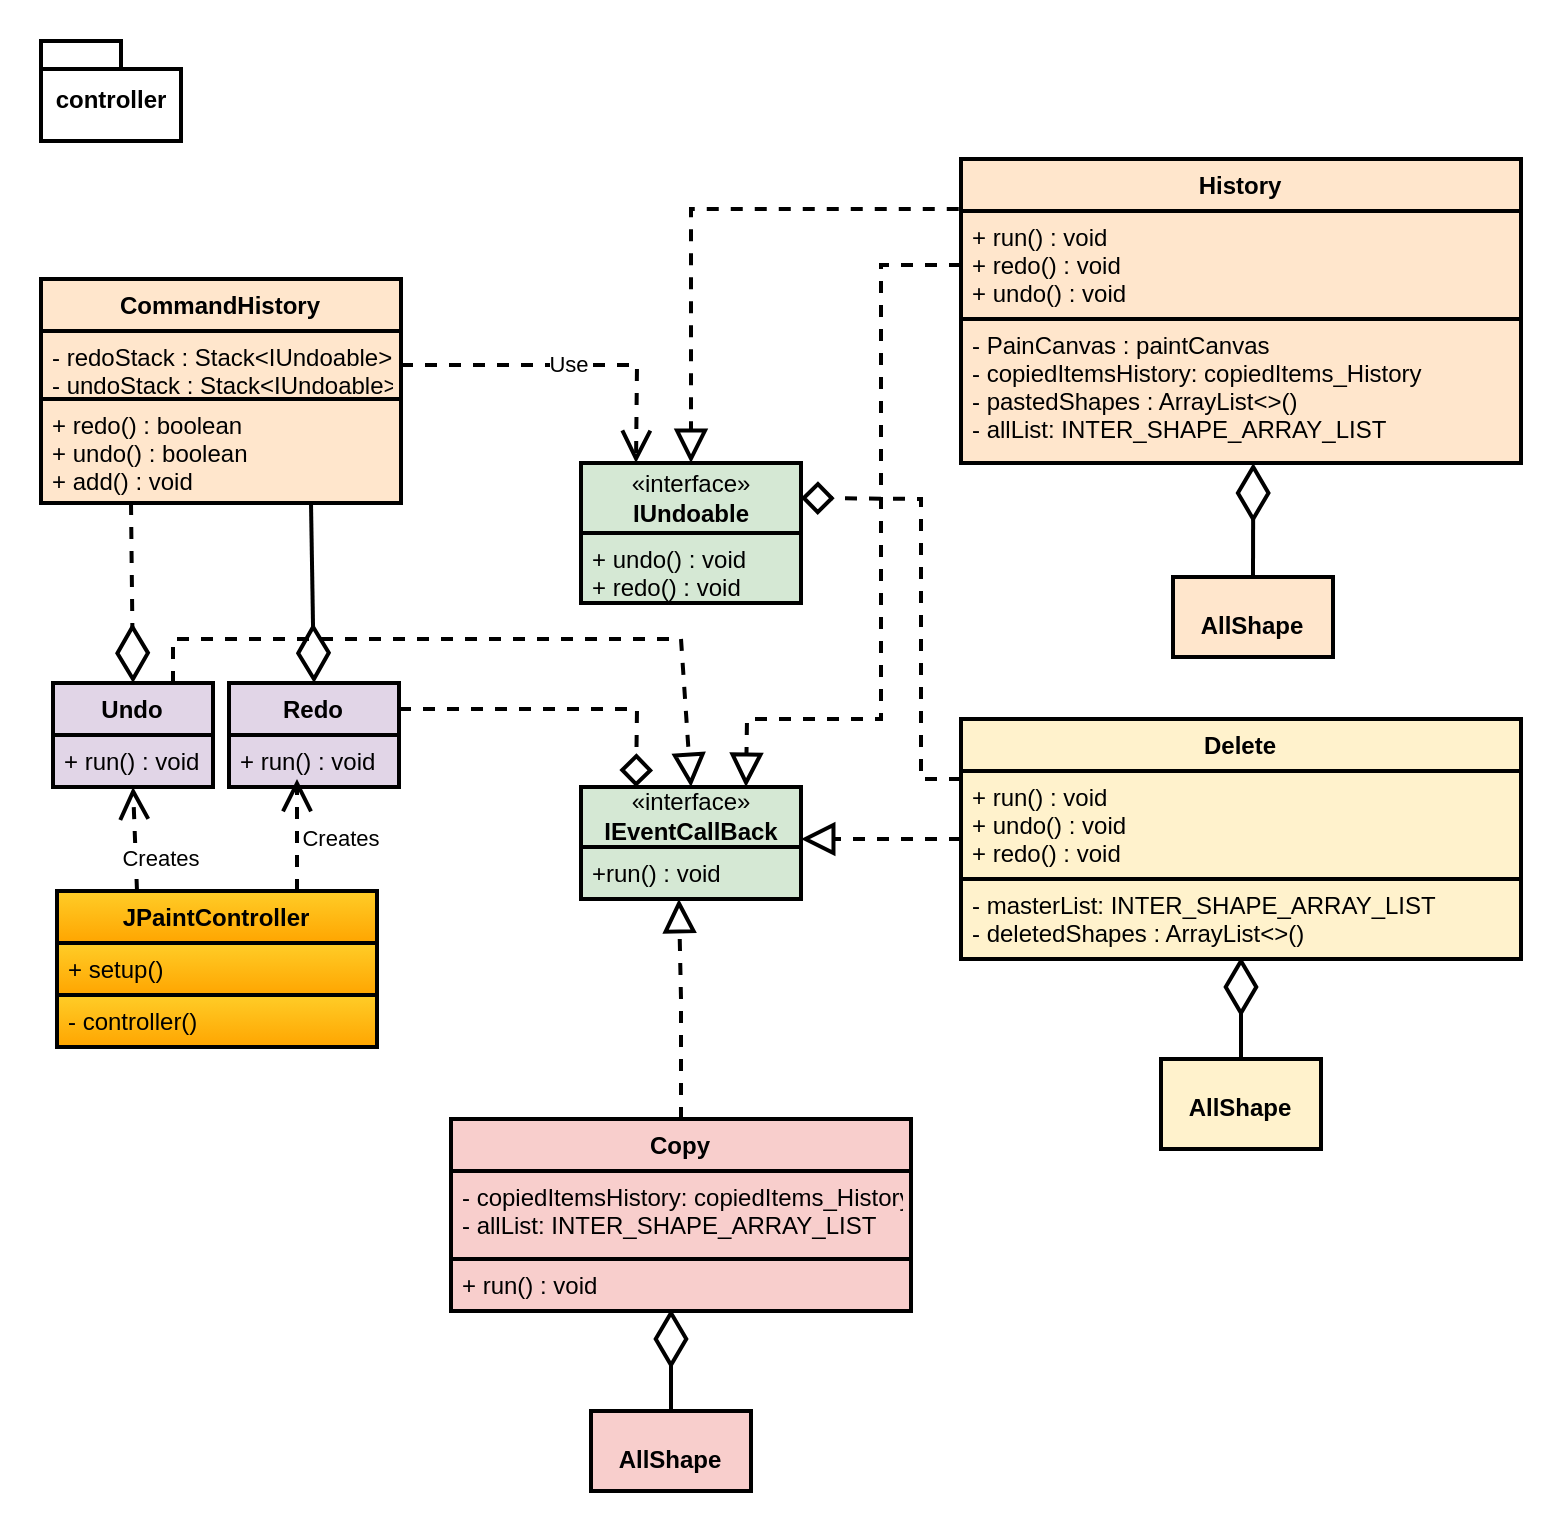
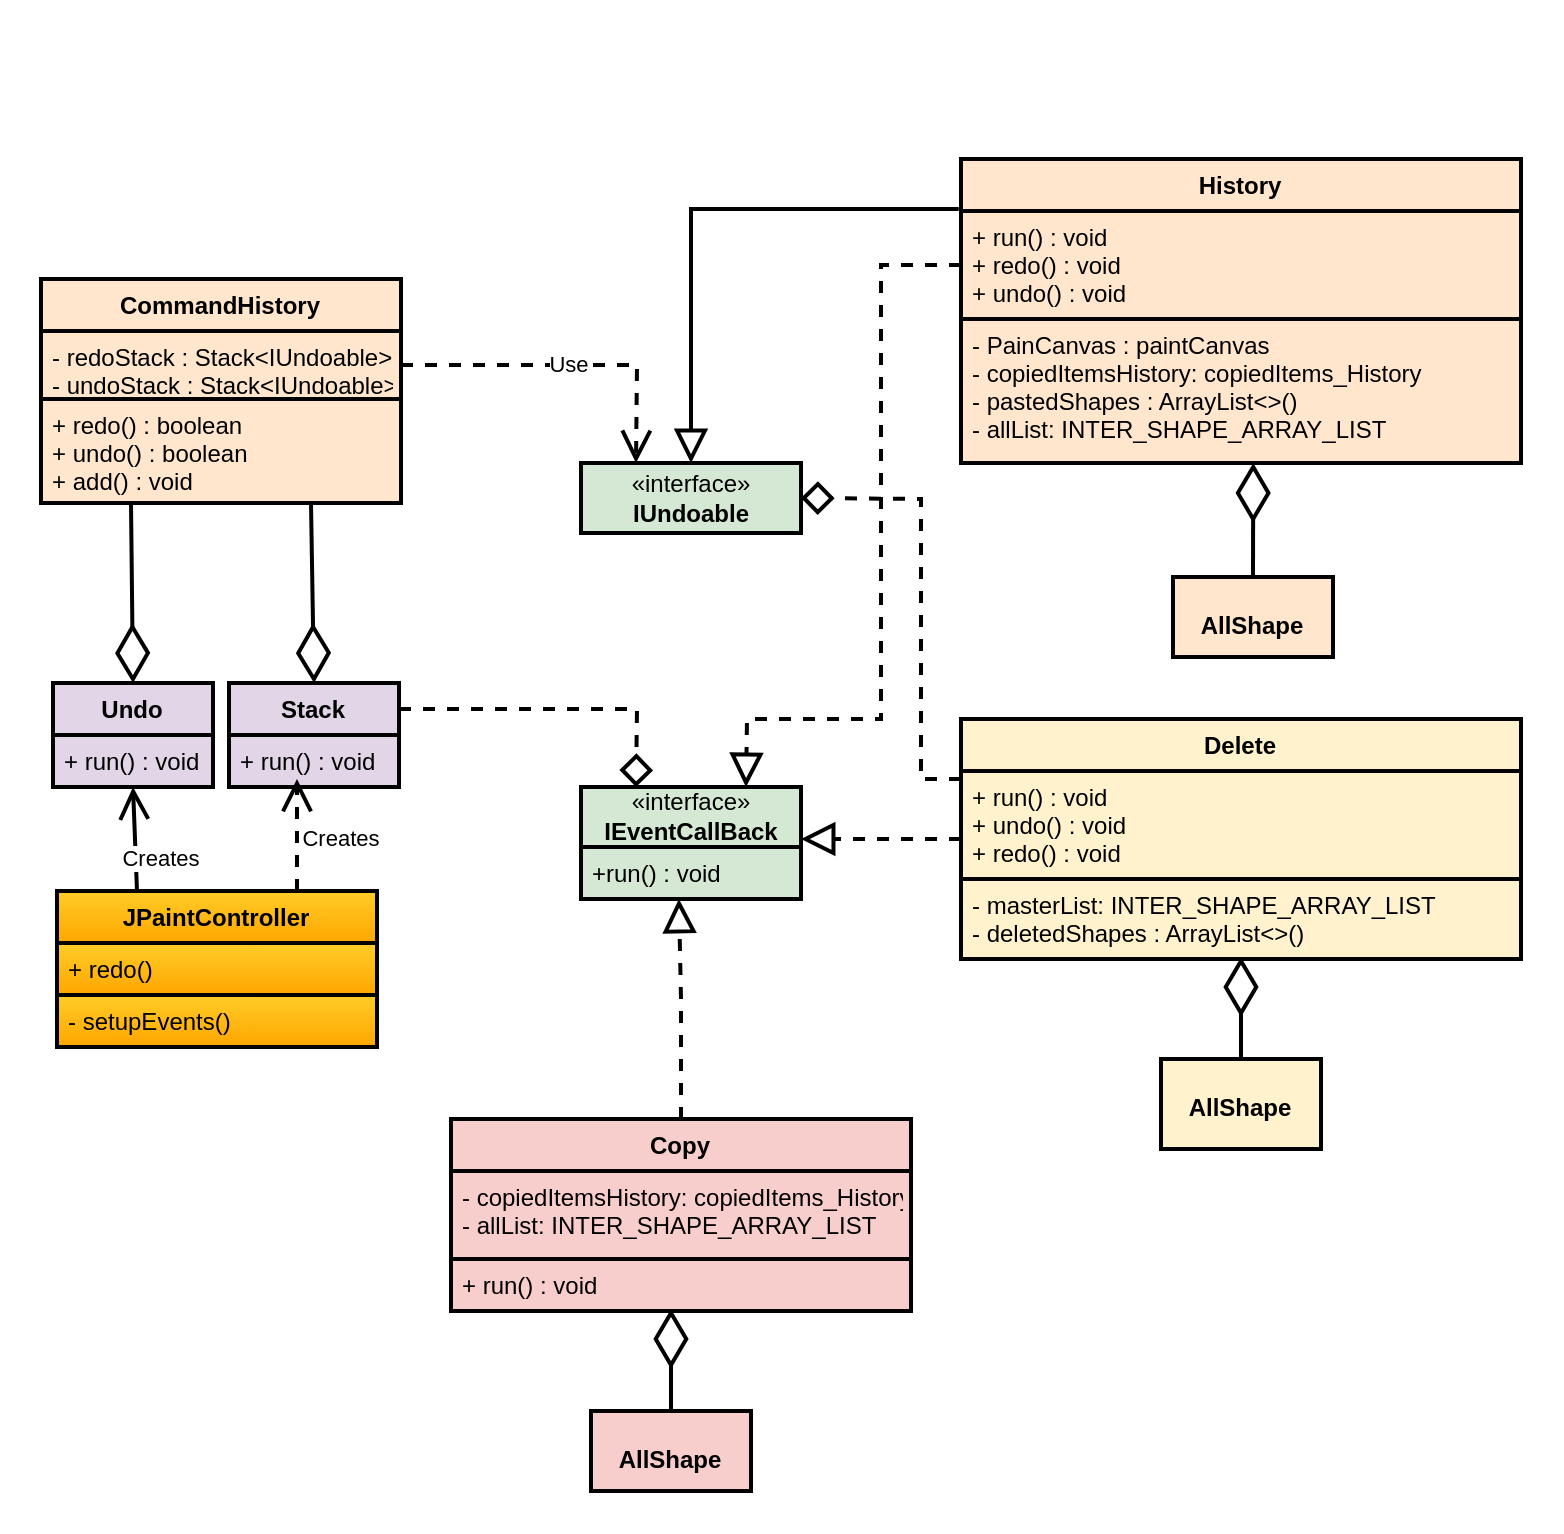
node "controller": removed
edge "+ run() : void + redo() : void + undo() : void" -> "«interface» IUndoable": style dashed -> solid
edge "CommandHistory" -> "Undo": style dashed -> solid
node "+ undo() : void + redo() : void": removed
edge "Undo" -> "«interface» IEventCallBack": removed
node "Redo": label "Redo" -> "Stack"
edge "JPaintController" -> "Undo": style dashed -> solid
node "+ setup()": label "+ setup()" -> "+ redo()"
node "- controller()": label "- controller()" -> "- setupEvents()"
